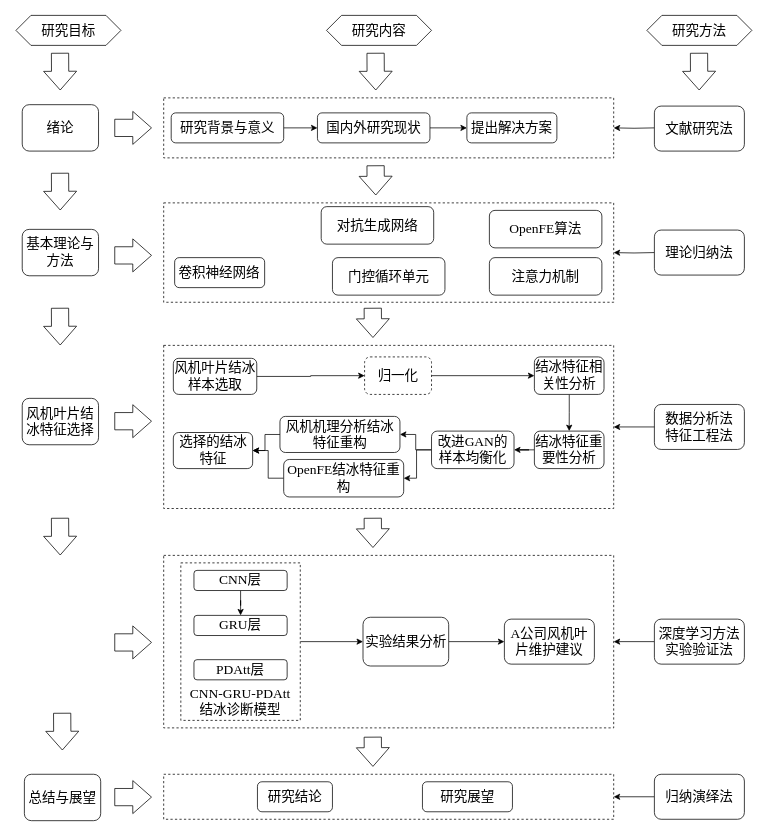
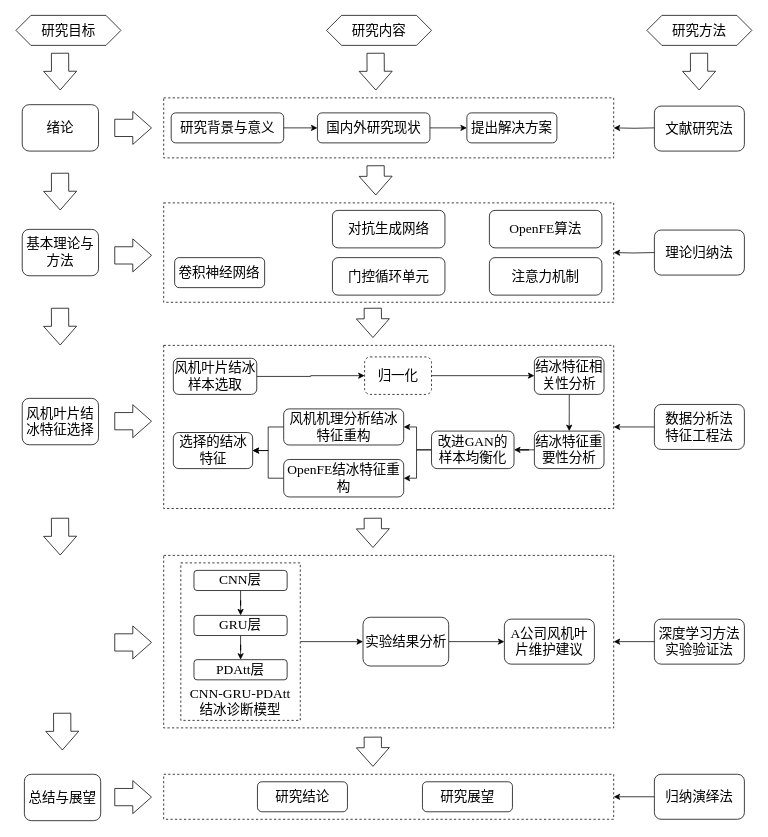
node "对抗生成网络": moved (377, 225) -> (389, 229)
node "风机机理分析结冰特征重构": moved (340, 434) -> (344, 427)
edge "GRU层" -> "PDAtt层": added
node "研究结论": size 75x30 -> 90x30
